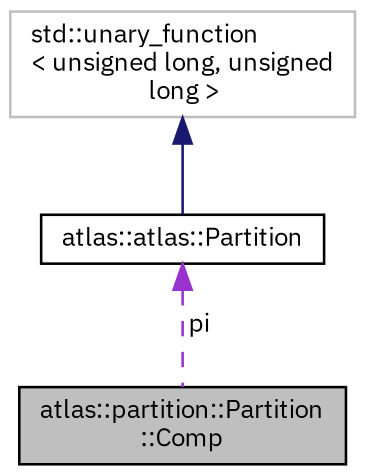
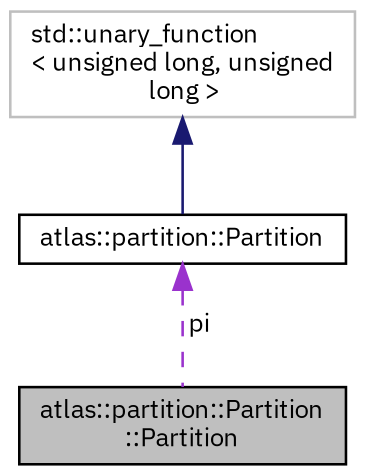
node "atlas::atlas::Partition": label "atlas::atlas::Partition" -> "atlas::partition::Partition"
node "atlas::partition::Partition ::Comp": label "atlas::partition::Partition ::Comp" -> "atlas::partition::Partition ::Partition"
